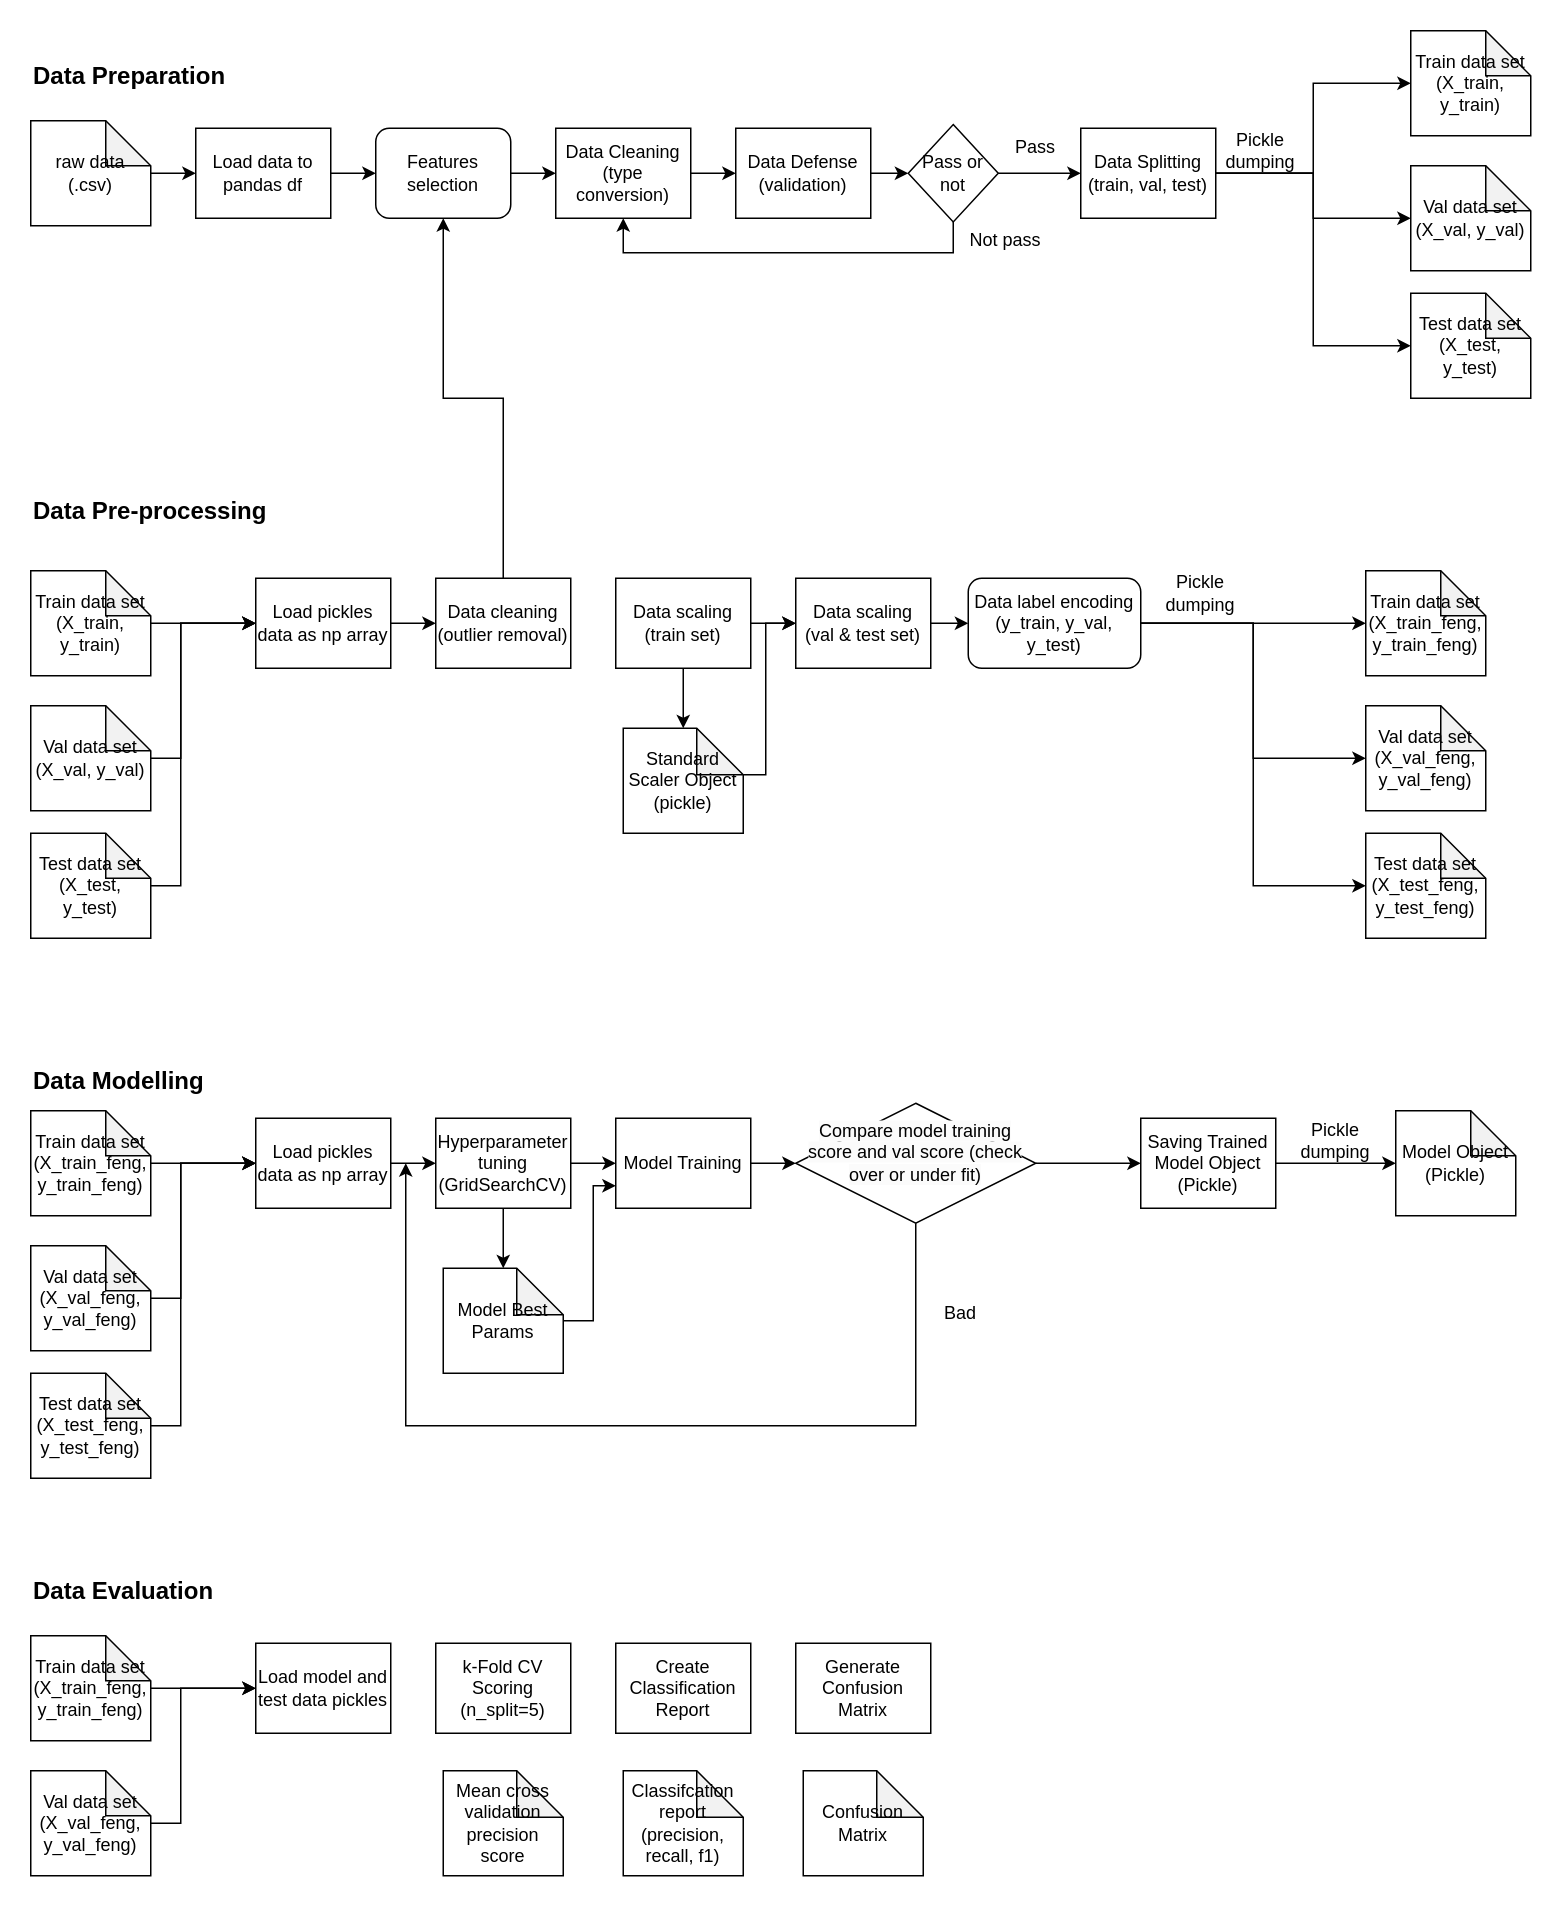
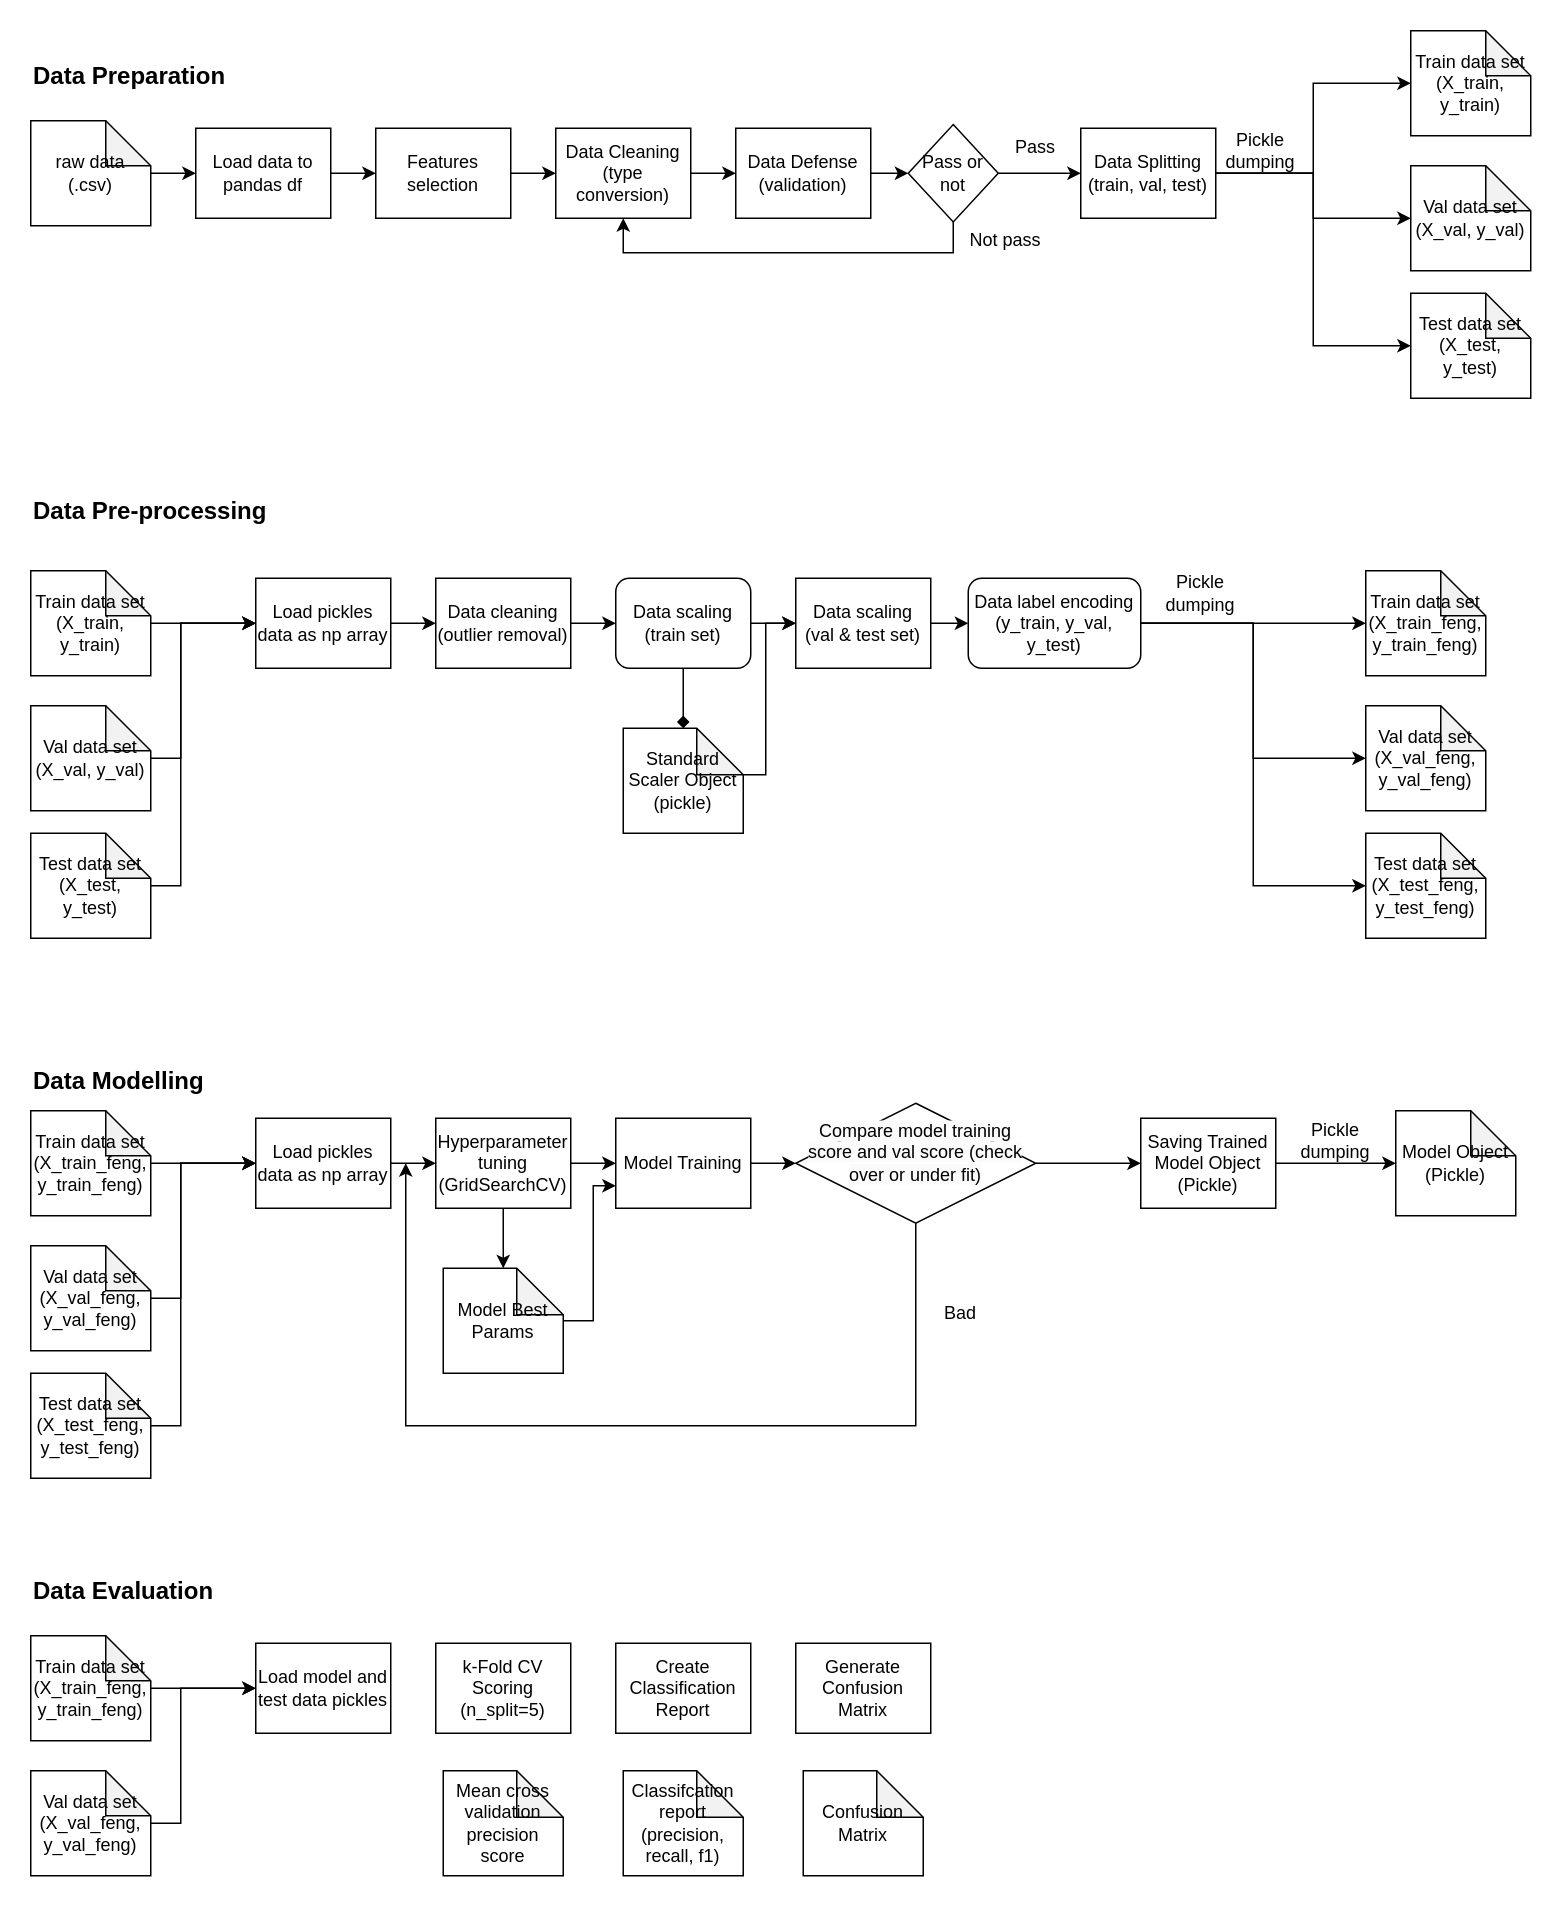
node "Features selection": shape rounded rectangle -> rectangle
edge "Data cleaning (outlier removal)" -> "Features selection": now "Data cleaning (outlier removal)" -> "Data scaling (train set)"
node "Data scaling (train set)": shape rectangle -> rounded rectangle
edge "Data scaling (train set)" -> "Standard Scaler Object (pickle)": arrowhead classic -> diamond
